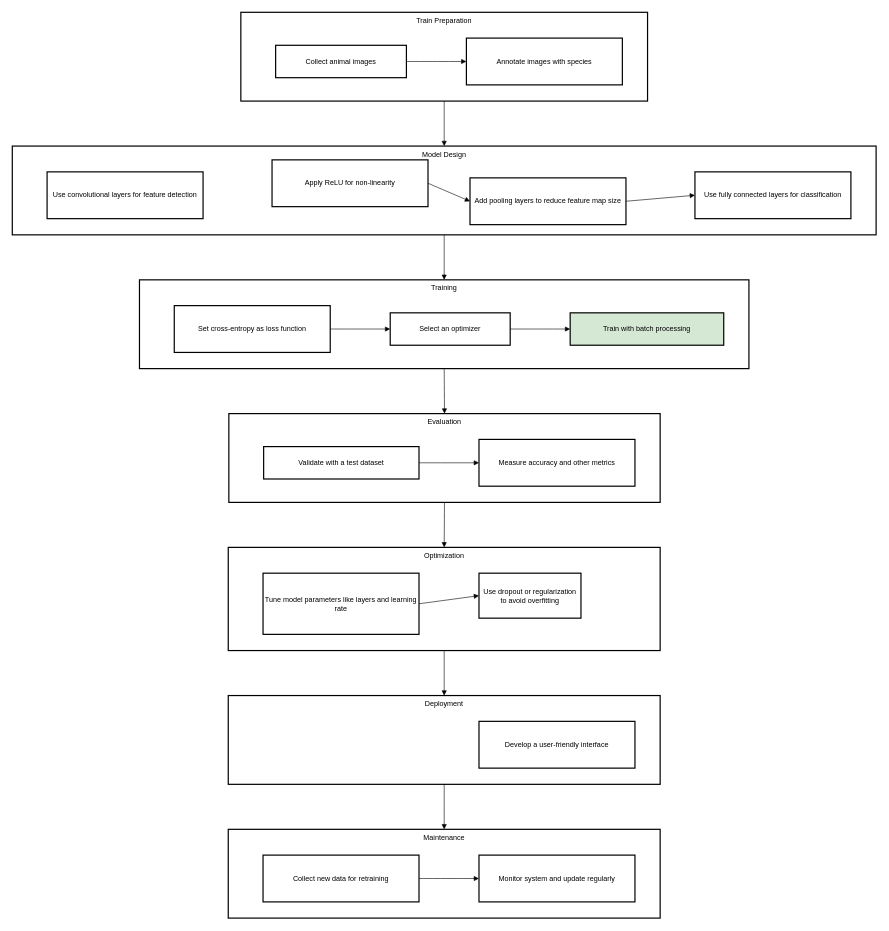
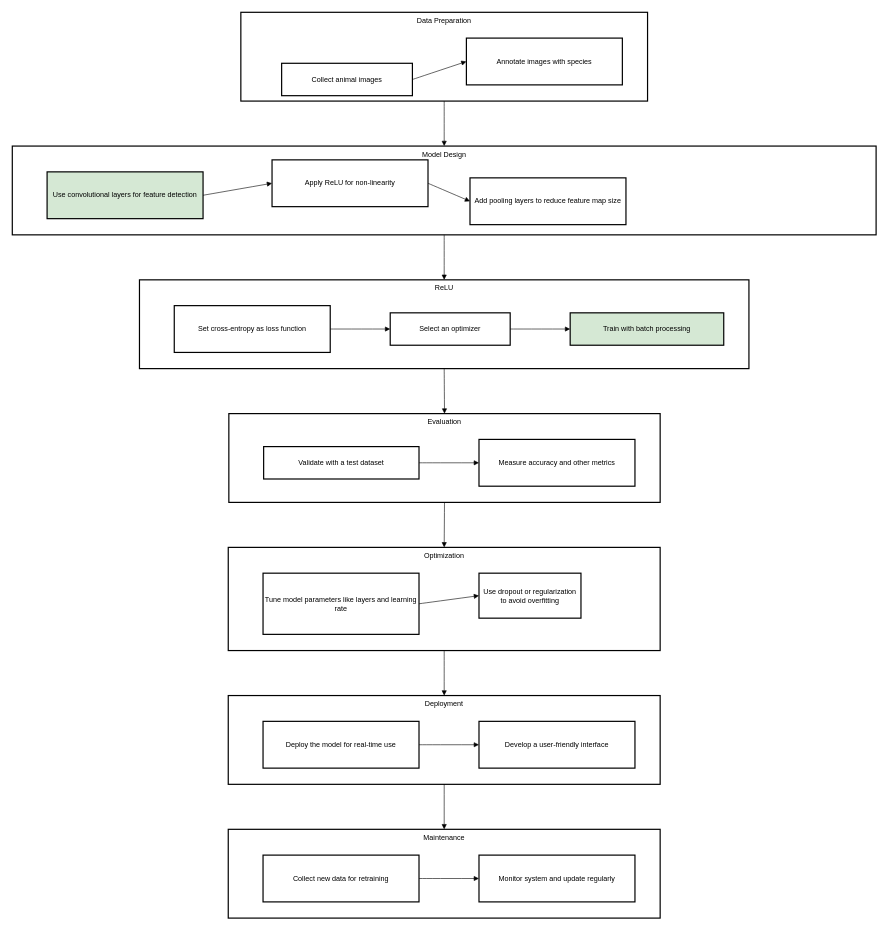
node "Train Preparation": label "Train Preparation" -> "Data Preparation"
node "Collect animal images": moved (341, 62) -> (347, 80)
edge "Use convolutional layers for feature detection" -> "Apply ReLU for non-linearity": added
node "Use convolutional layers for feature detection": fillcolor #ffffff -> #d5e8d4
node "Use fully connected layers for classification": removed
edge "Add pooling layers to reduce feature map size" -> "Use fully connected layers for classification": removed
node "Training": label "Training" -> "ReLU"
node "Deploy the model for real-time use": added
edge "Deploy the model for real-time use" -> "Develop a user-friendly interface": added
